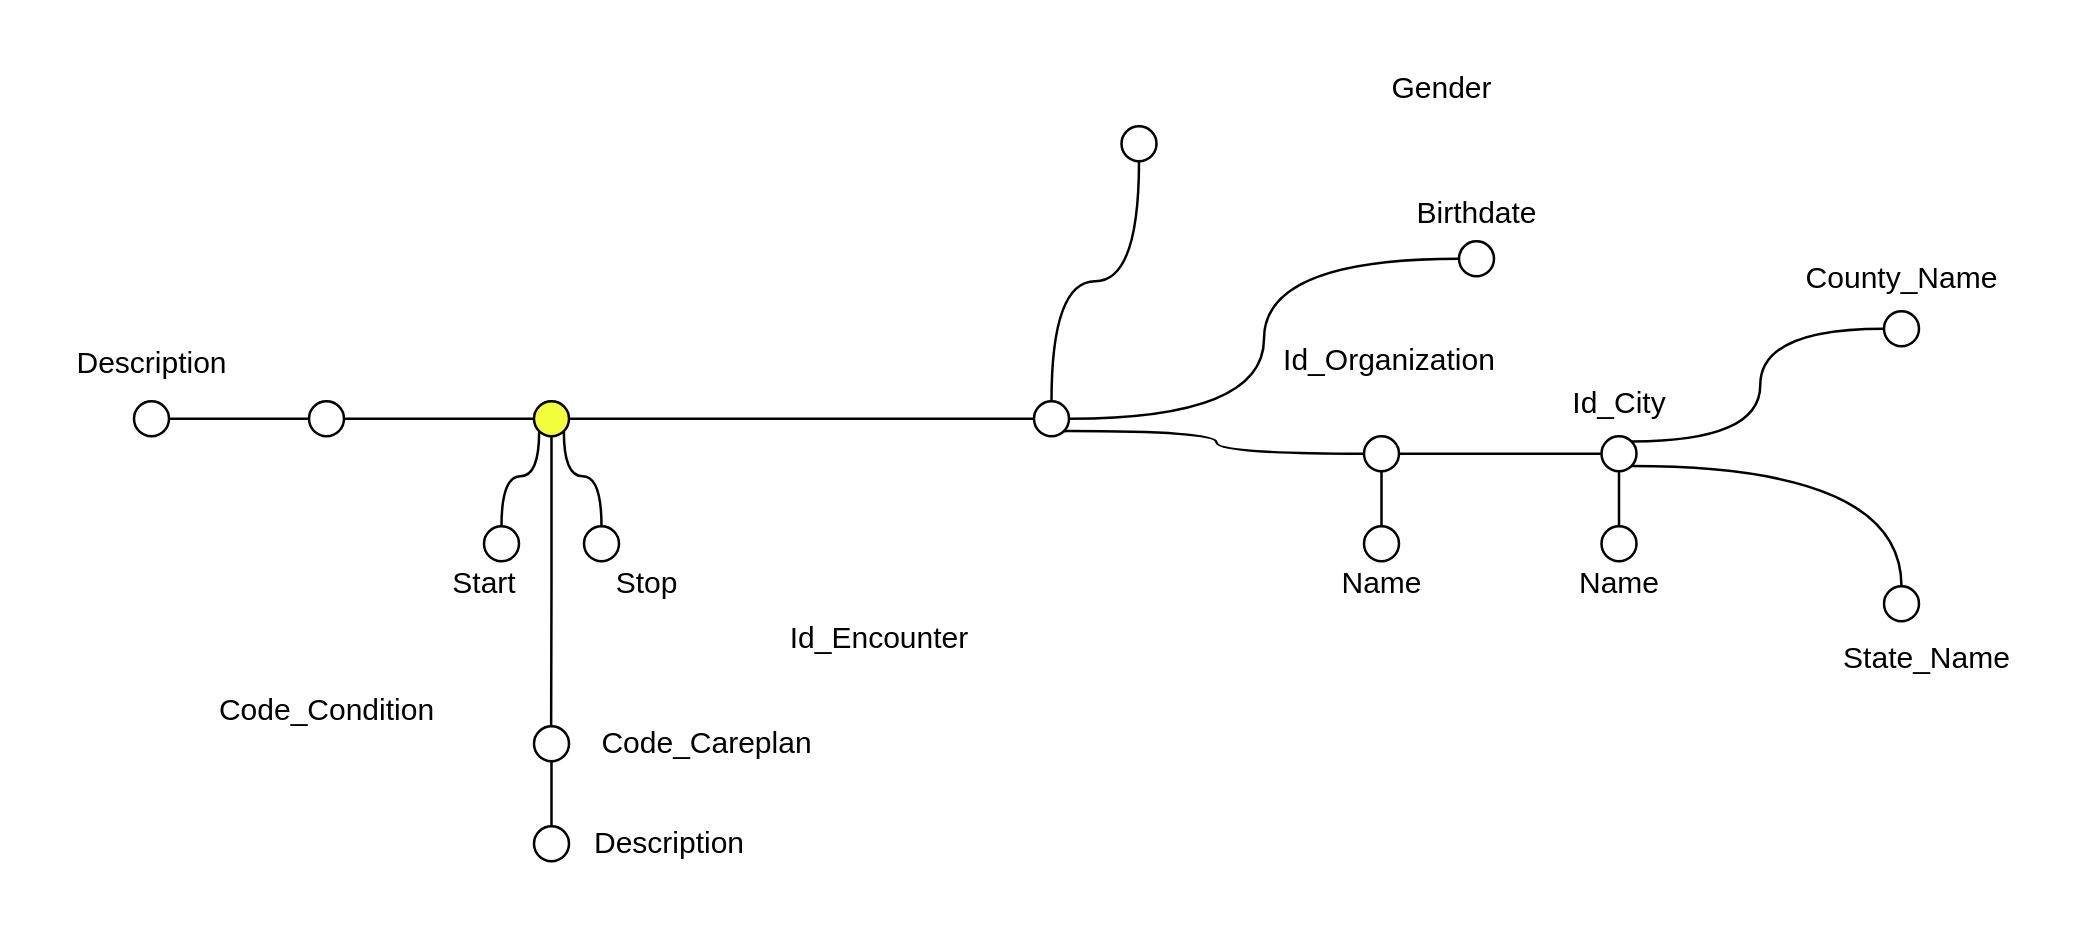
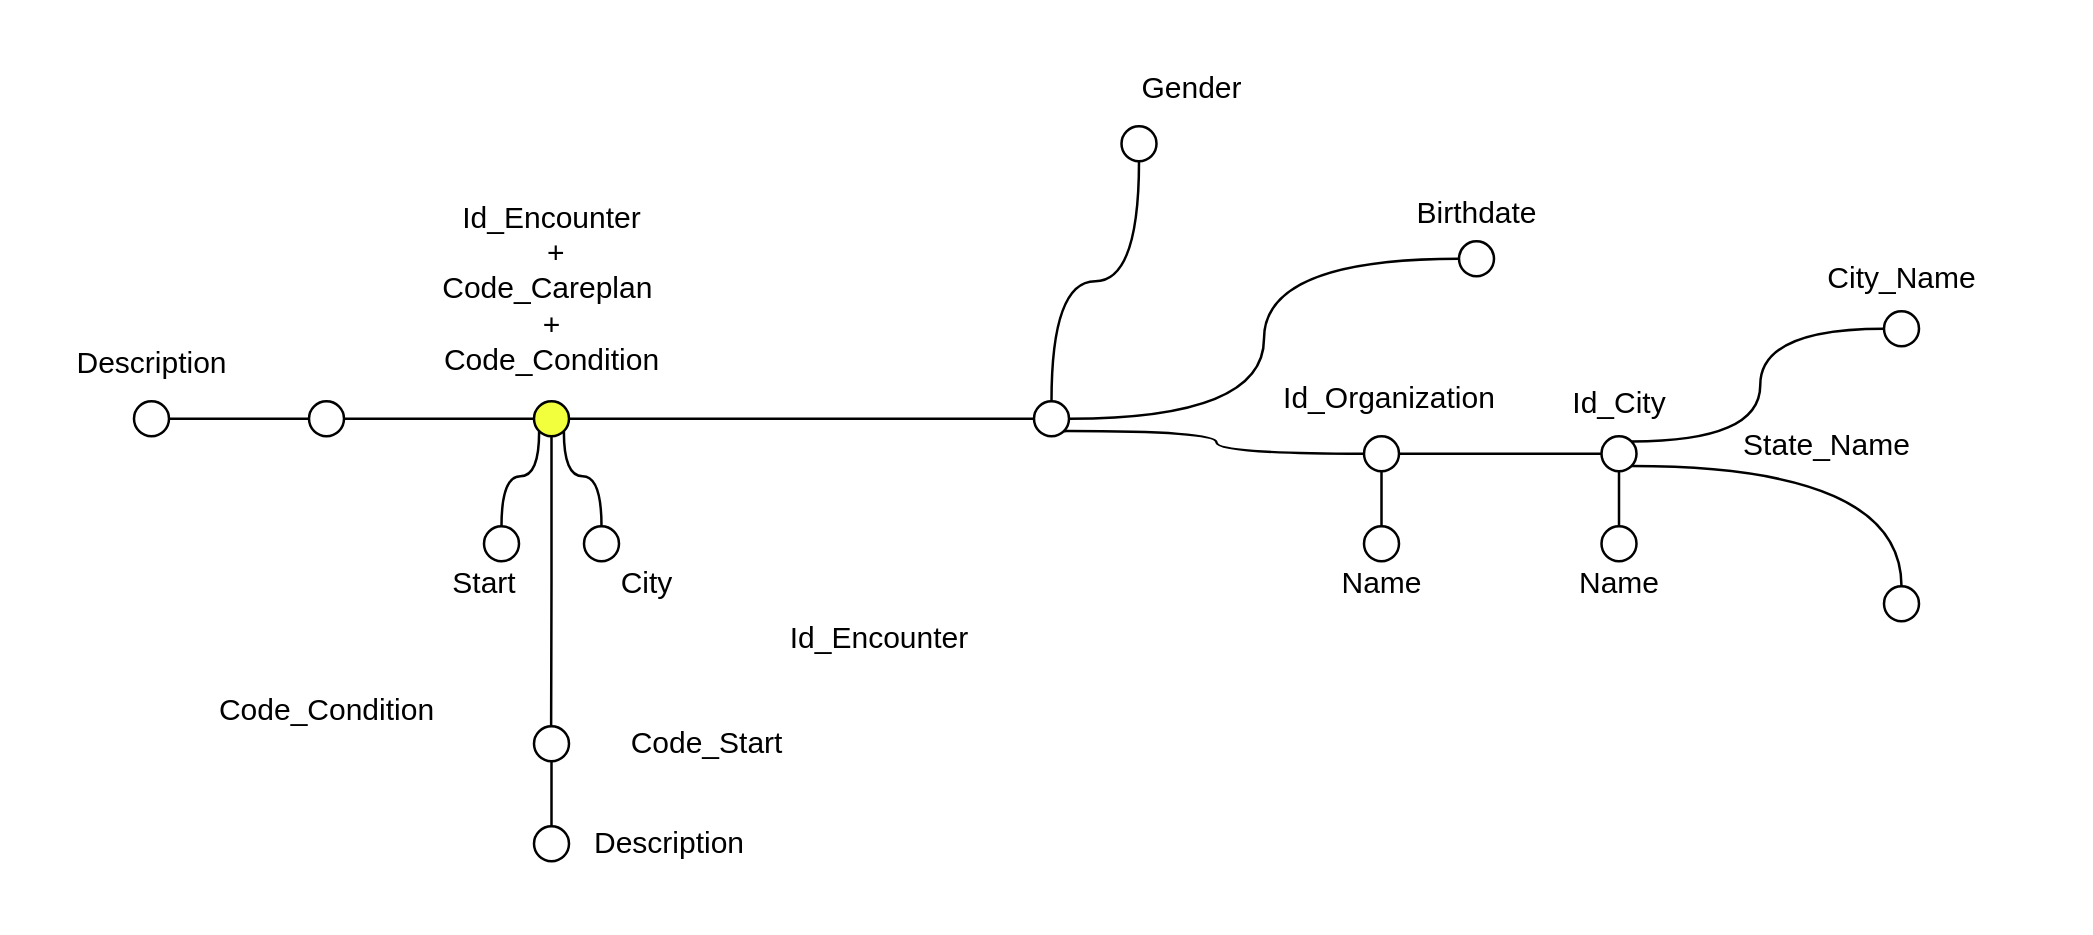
node "Gender": moved (1441, 89) -> (1191, 89)
node "County_Name": label "County_Name" -> "City_Name"
node "Id_Encounter + Code_Careplan + Code_Condition": added
node "Id_Organization": moved (1389, 361) -> (1389, 399)
node "Stop": label "Stop" -> "City"
node "State_Name": moved (1926, 659) -> (1826, 446)
node "Code_Careplan": label "Code_Careplan" -> "Code_Start"
